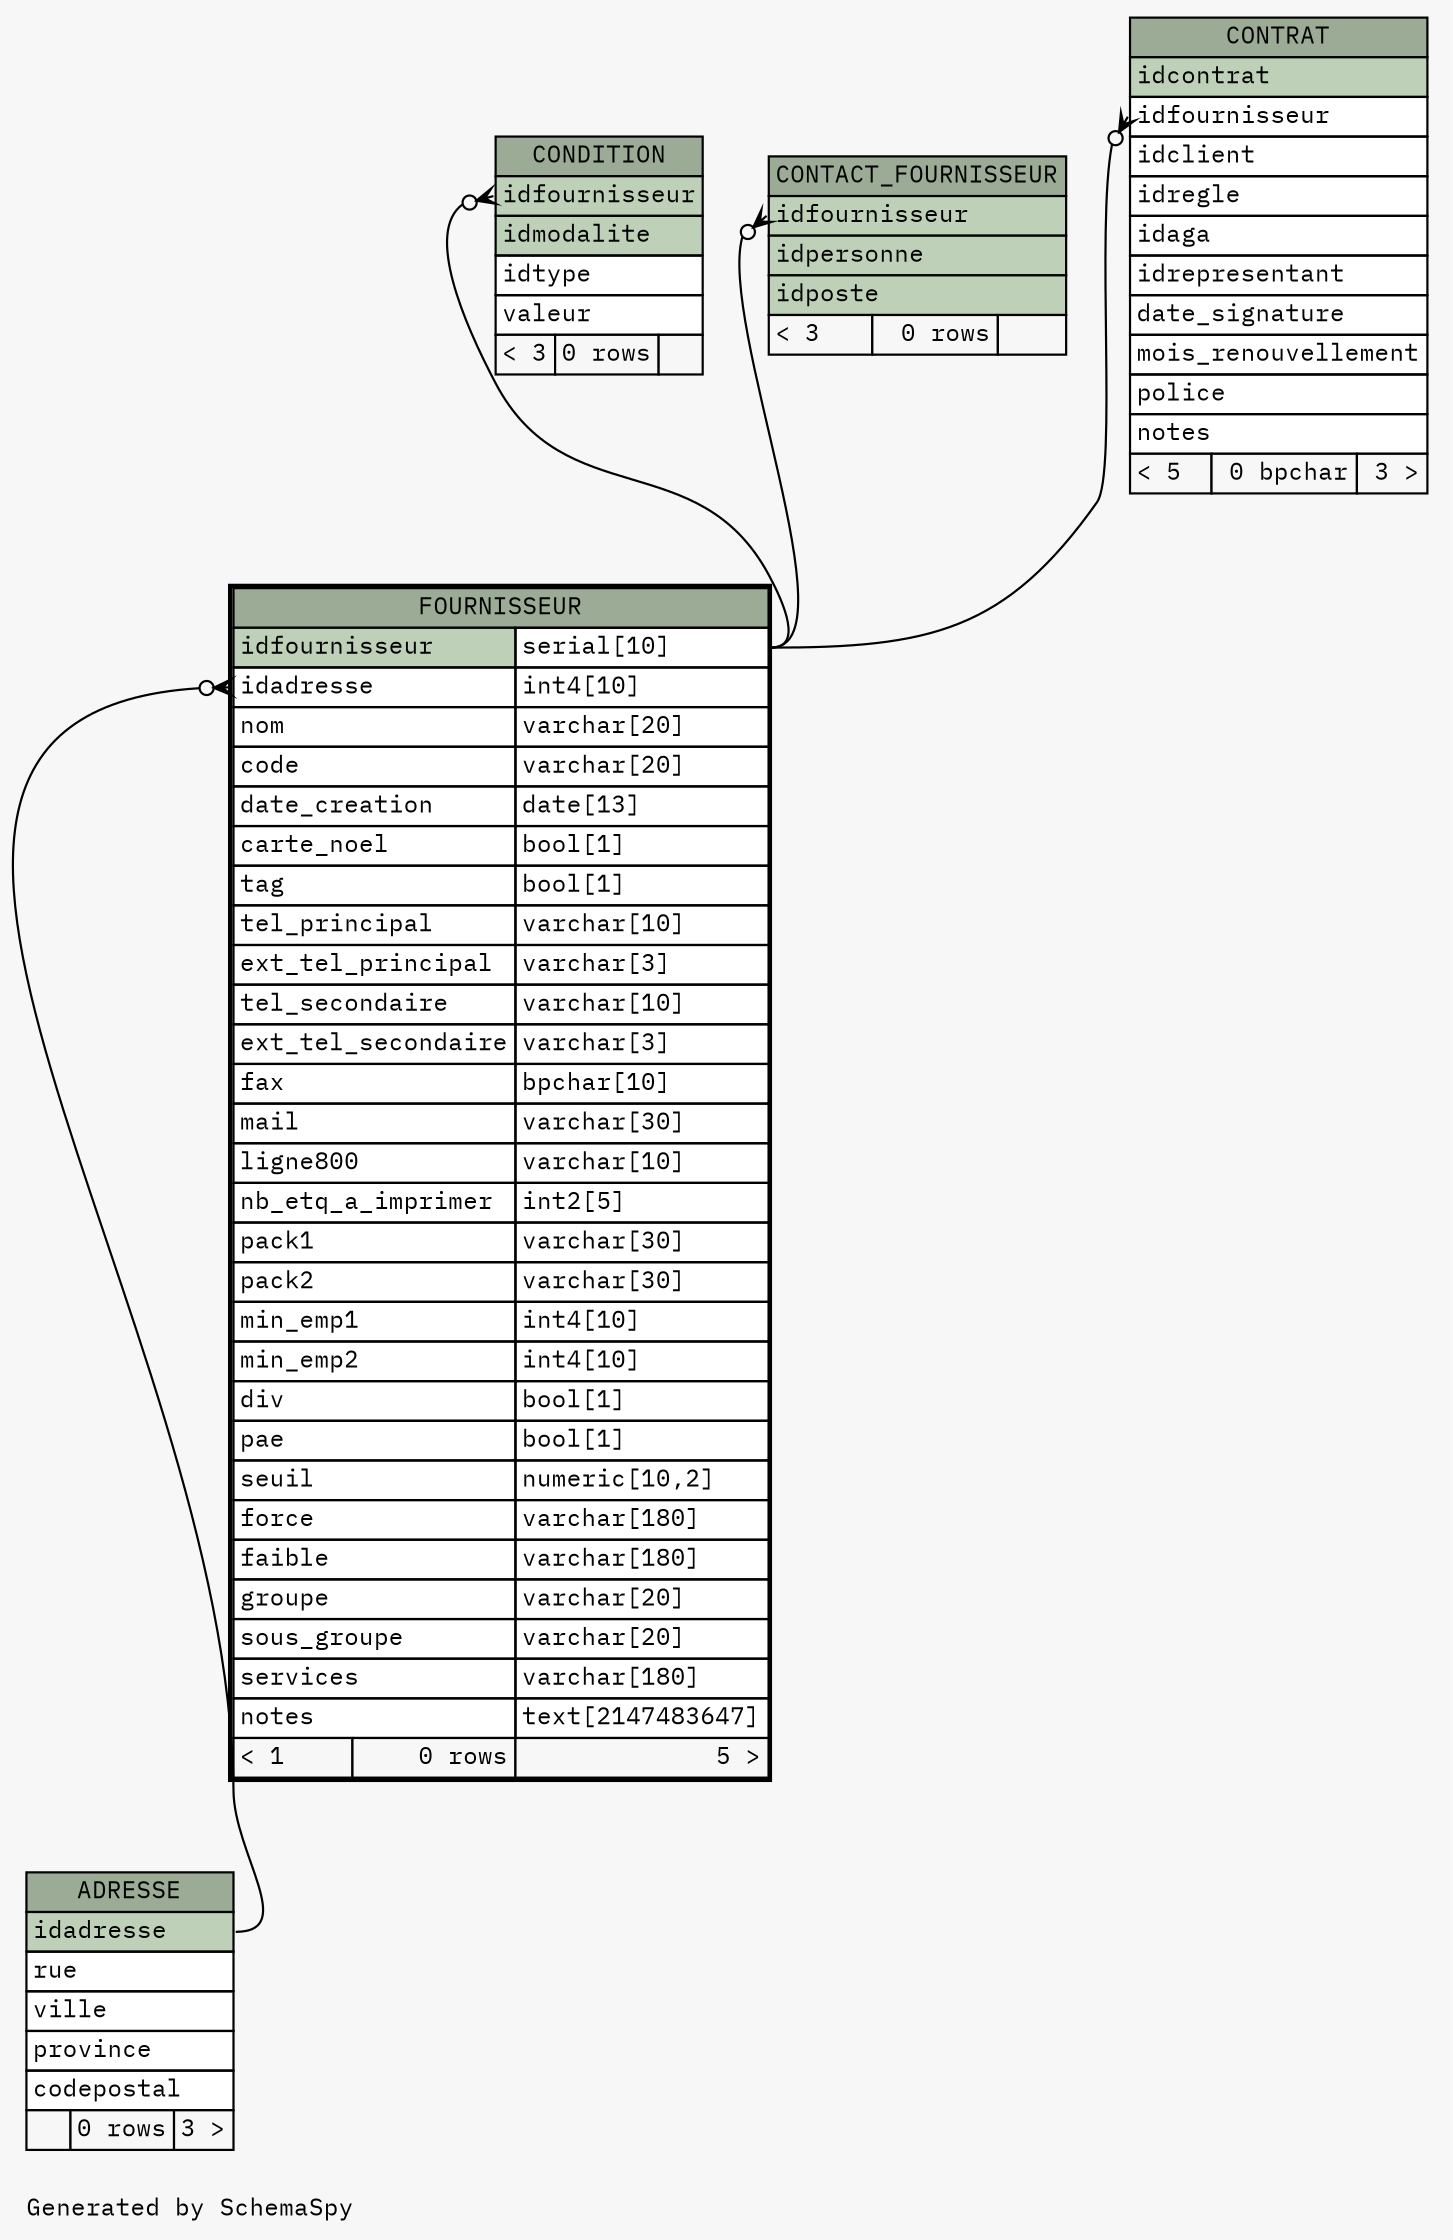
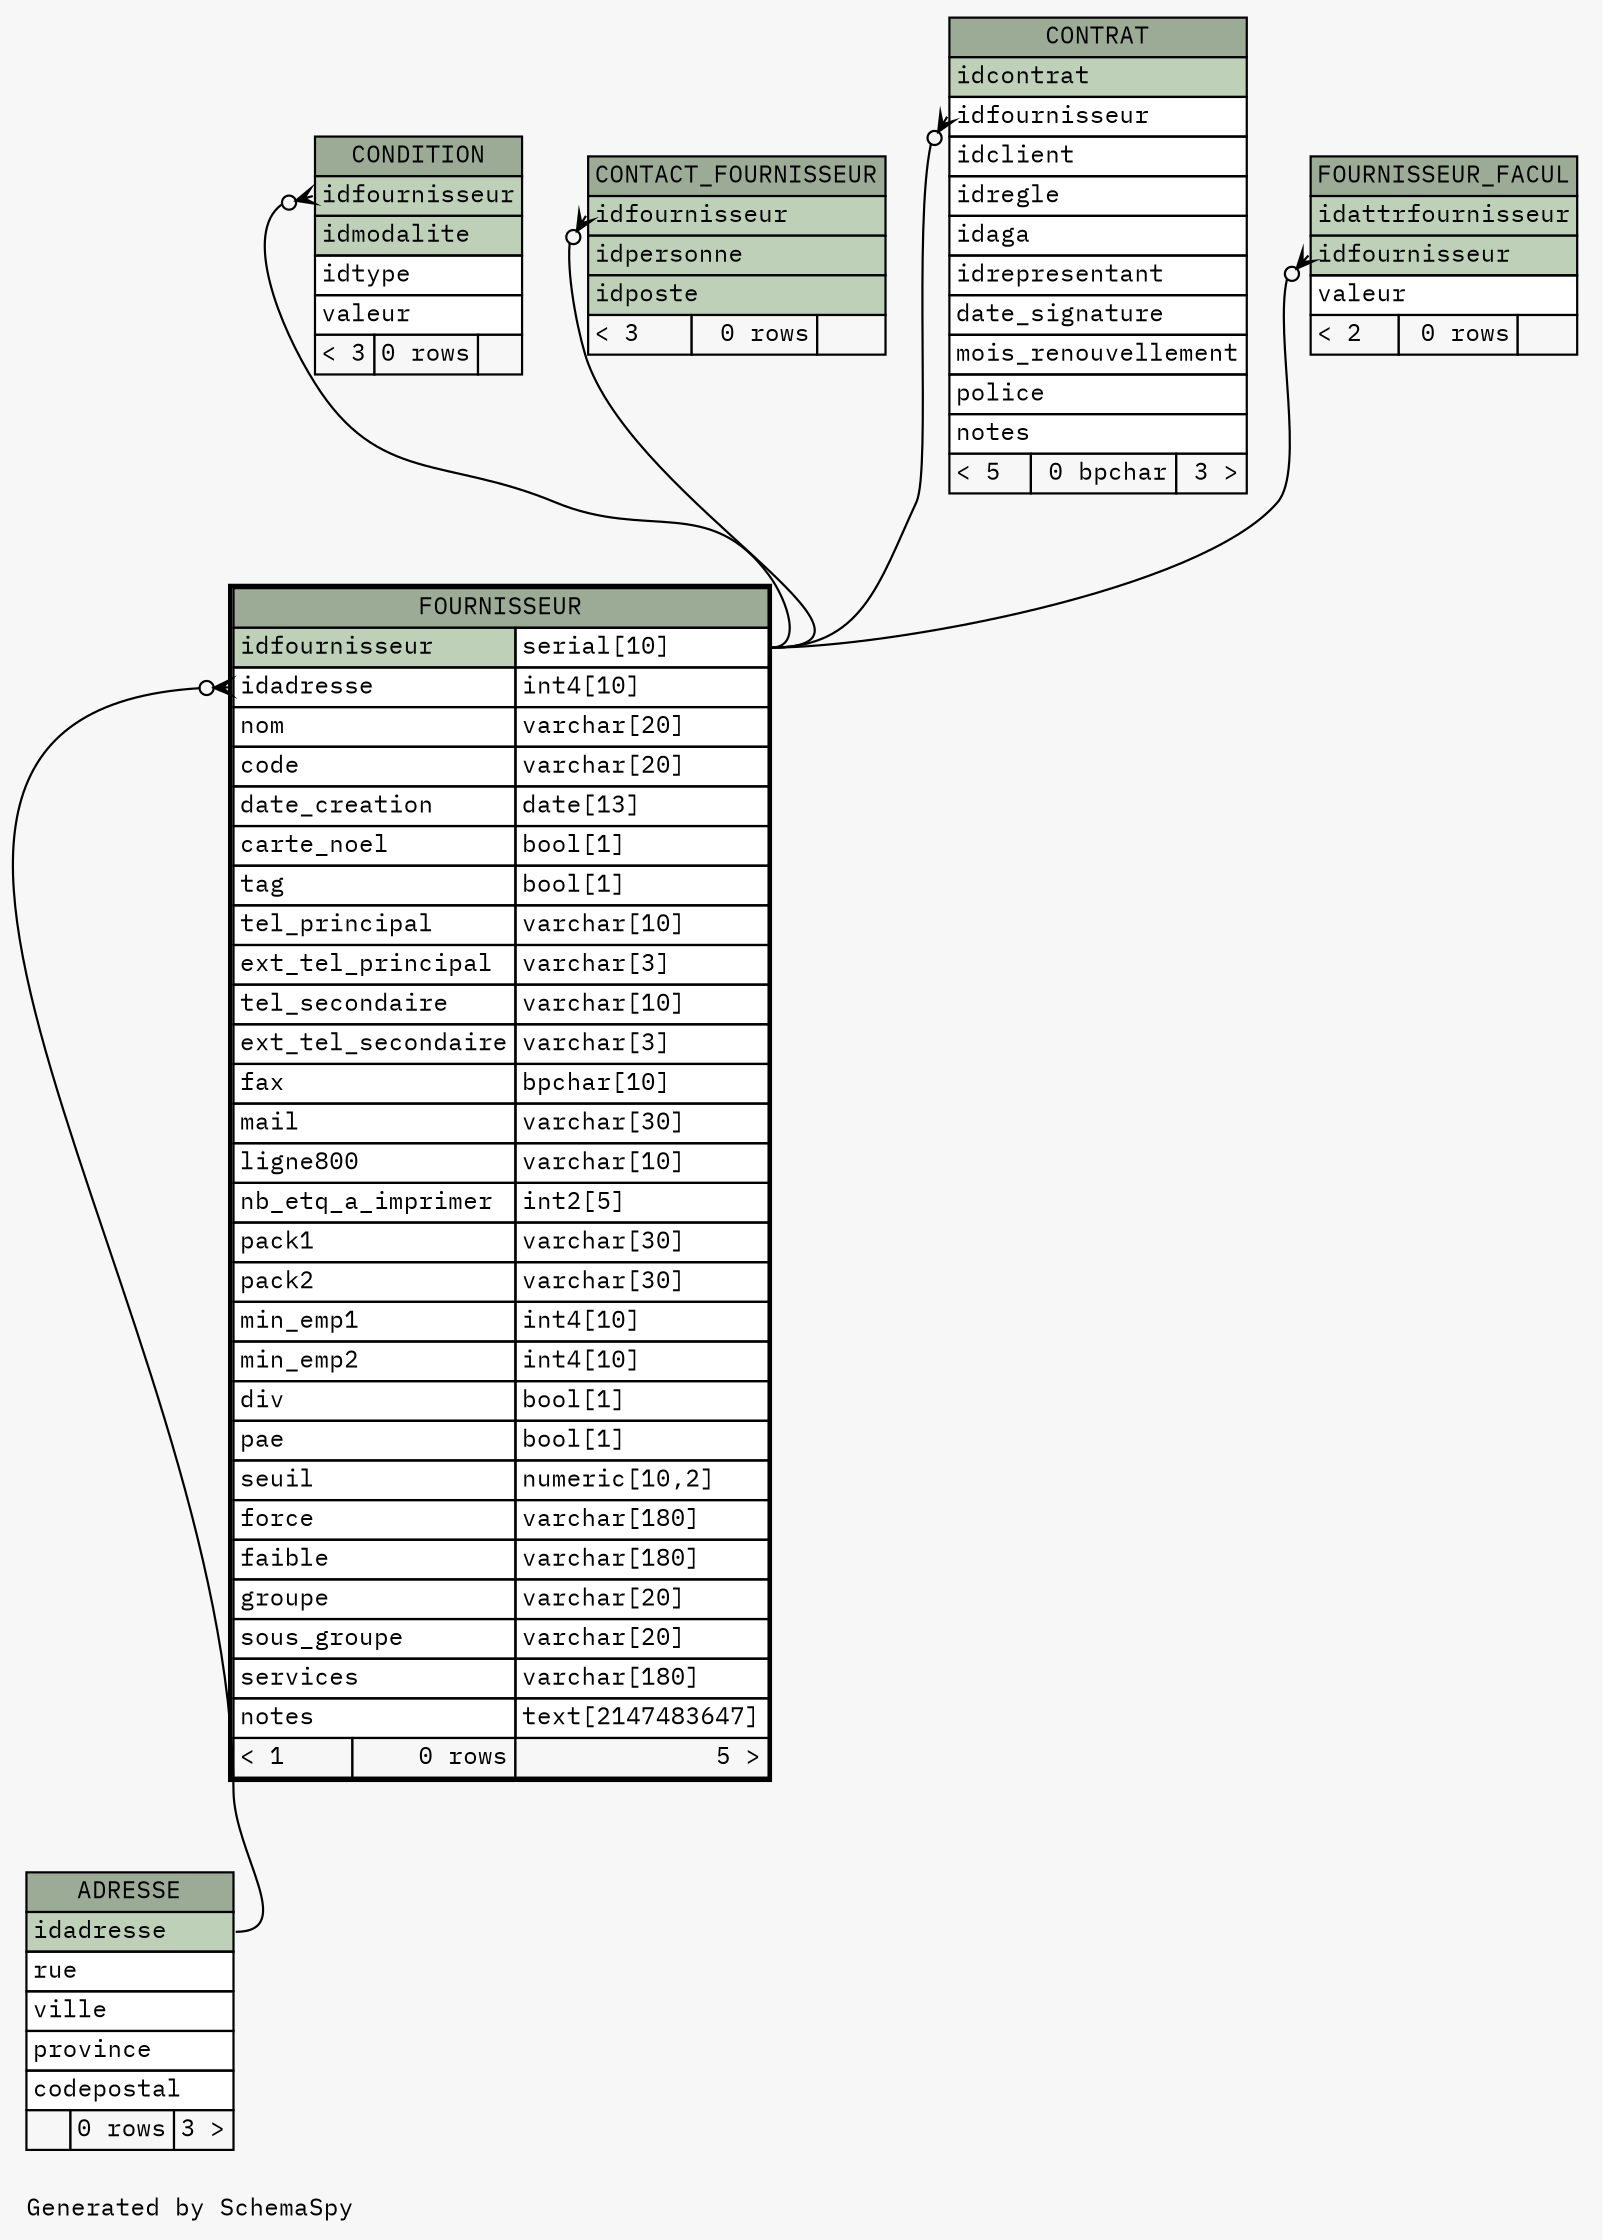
node "FOURNISSEUR_FACUL": added
